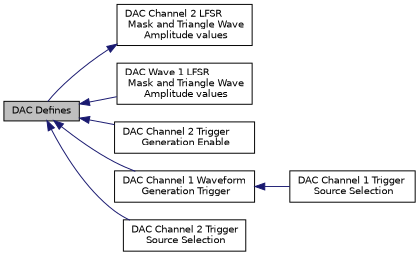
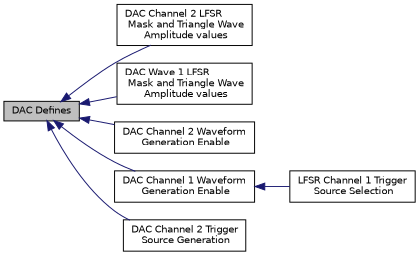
edge "DAC Defines" -> "DAC Channel 2 LFSR Mask and Triangle Wave Amplitude values": reversed
node "DAC Channel 2 Trigger Generation Enable": label "DAC Channel 2 Trigger Generation Enable" -> "DAC Channel 2 Waveform Generation Enable"
node "DAC Channel 1 Waveform Generation Trigger": label "DAC Channel 1 Waveform Generation Trigger" -> "DAC Channel 1 Waveform Generation Enable"
node "DAC Channel 1 Trigger Source Selection": label "DAC Channel 1 Trigger Source Selection" -> "LFSR Channel 1 Trigger Source Selection"
node "DAC Channel 2 Trigger Source Selection": label "DAC Channel 2 Trigger Source Selection" -> "DAC Channel 2 Trigger Source Generation"
